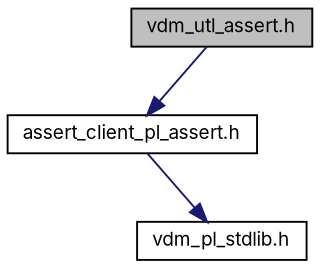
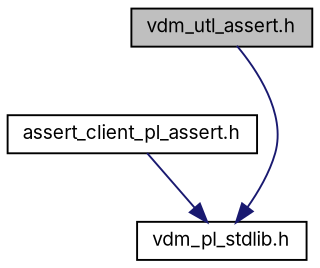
edge "vdm_utl_assert.h" -> "assert_client_pl_assert.h": now "vdm_utl_assert.h" -> "vdm_pl_stdlib.h"
